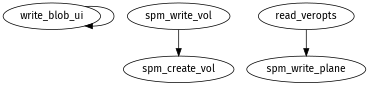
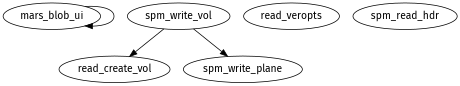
node "write_blob_ui": label "write_blob_ui" -> "mars_blob_ui"
node "spm_read_hdr": added
edge "read_veropts" -> "spm_write_plane": now "spm_write_vol" -> "spm_write_plane"
node "spm_create_vol": label "spm_create_vol" -> "read_create_vol"
